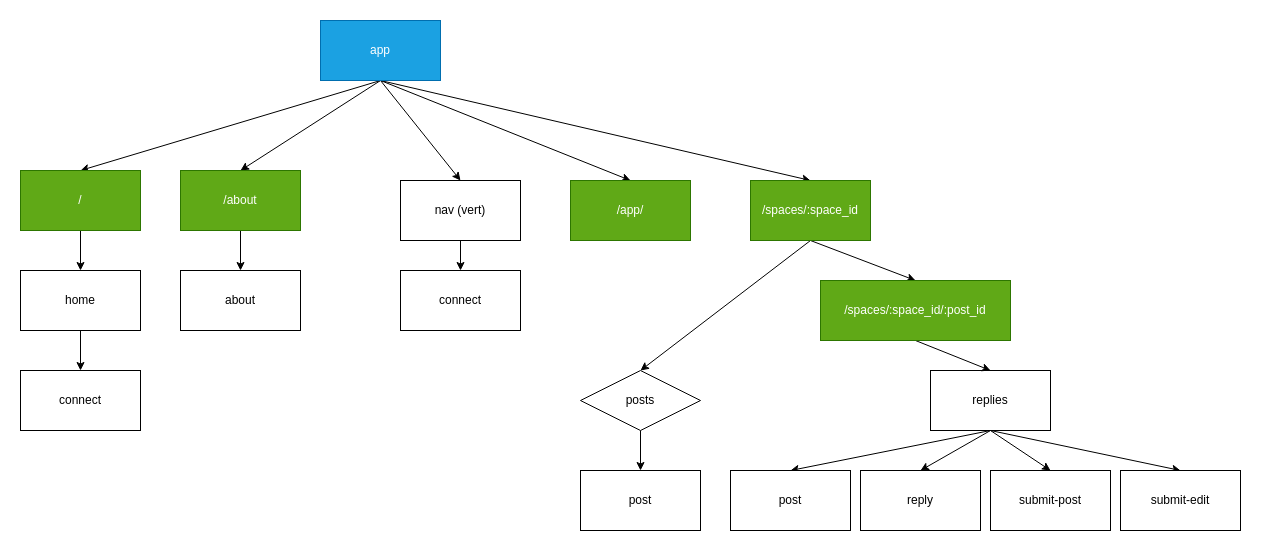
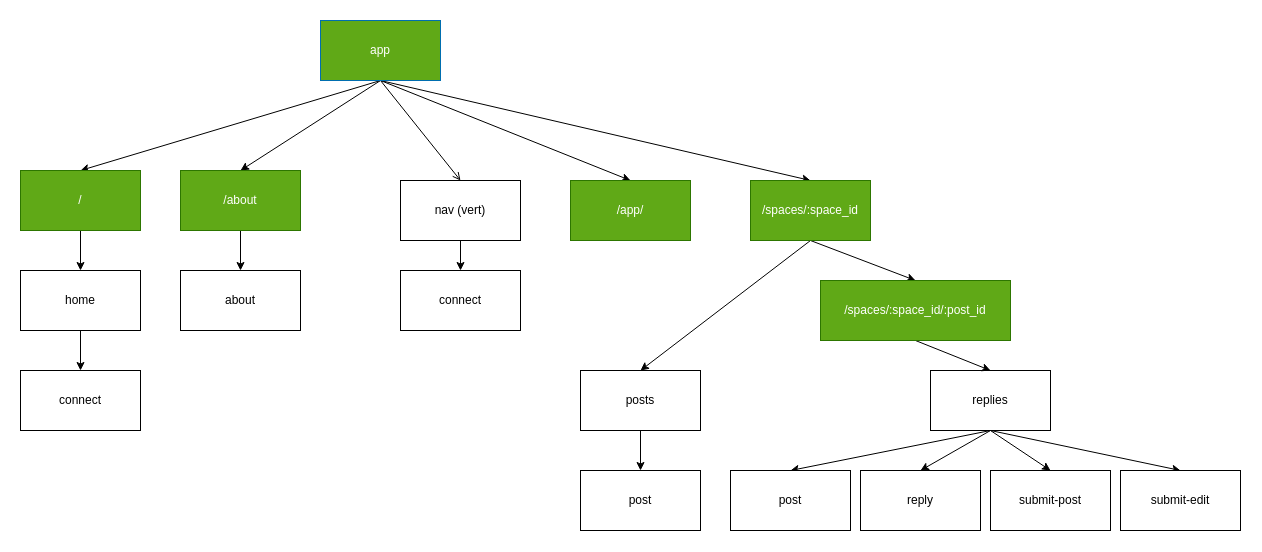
node "app": fillcolor #1ba1e2 -> #60a917
edge "app" -> "nav (vert)": arrowhead classic -> open
node "posts": shape diamond -> rectangle
